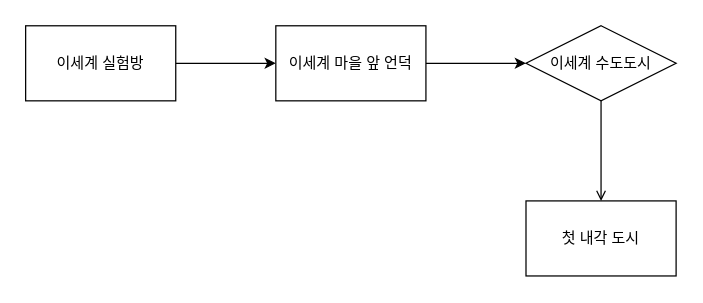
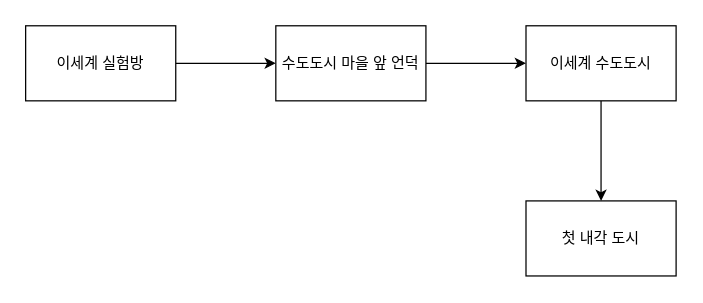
node "이세계 마을 앞 언덕": label "이세계 마을 앞 언덕" -> "수도도시 마을 앞 언덕"
node "이세계 수도도시": shape diamond -> rectangle
edge "이세계 수도도시" -> "첫 내각 도시": arrowhead open -> classic
